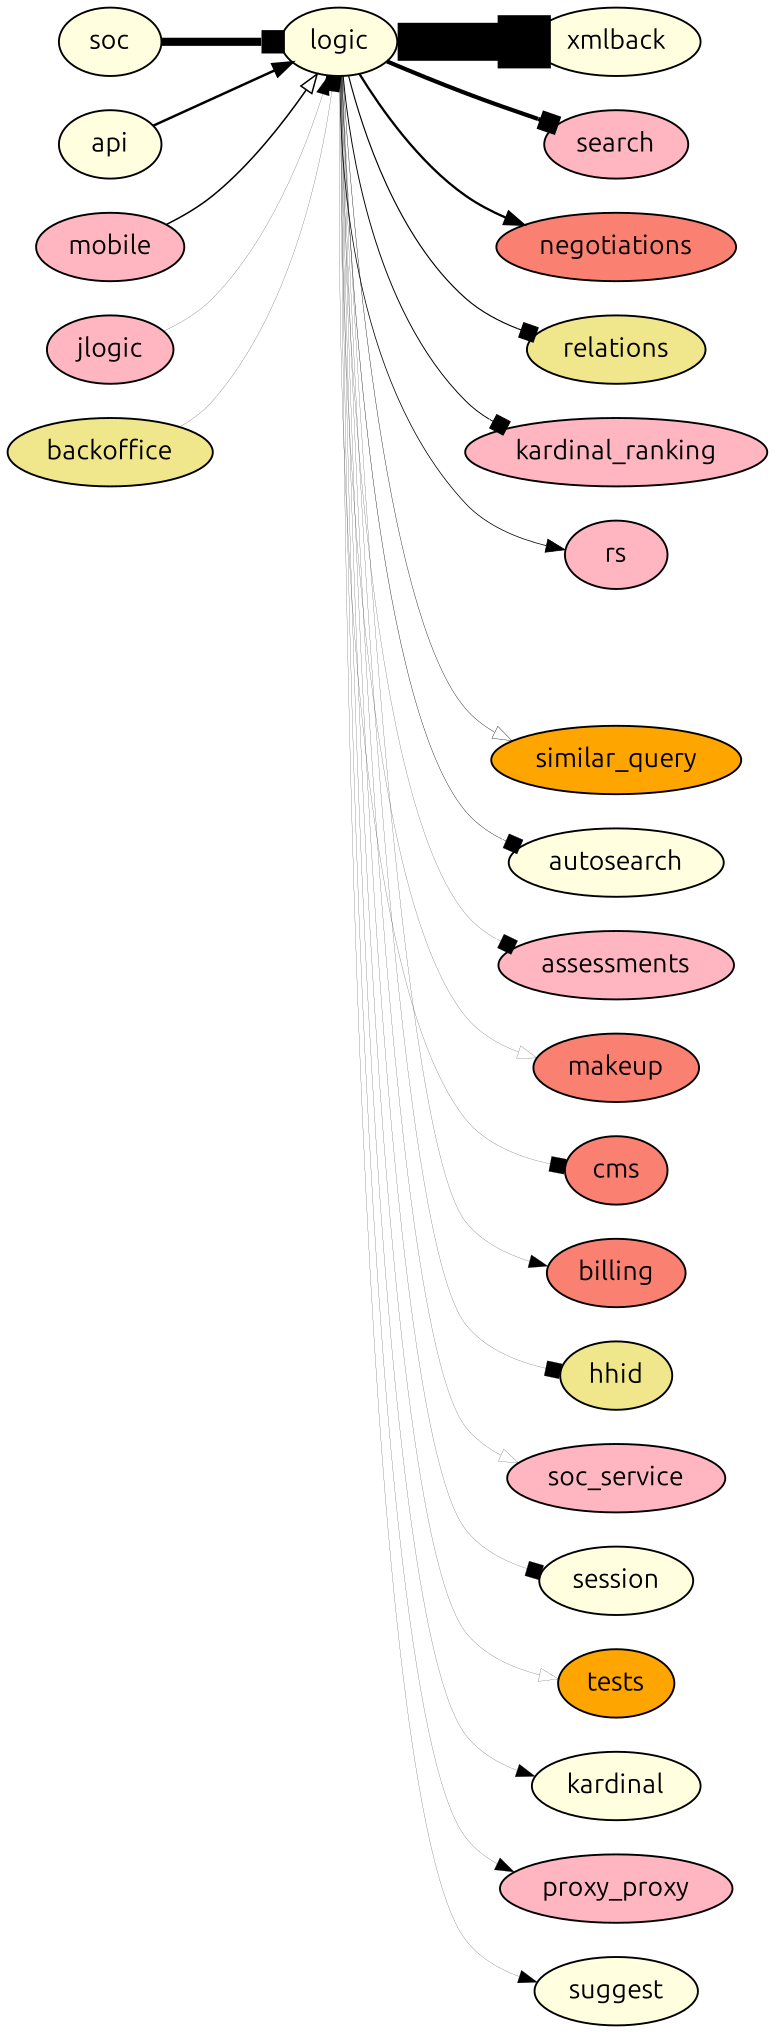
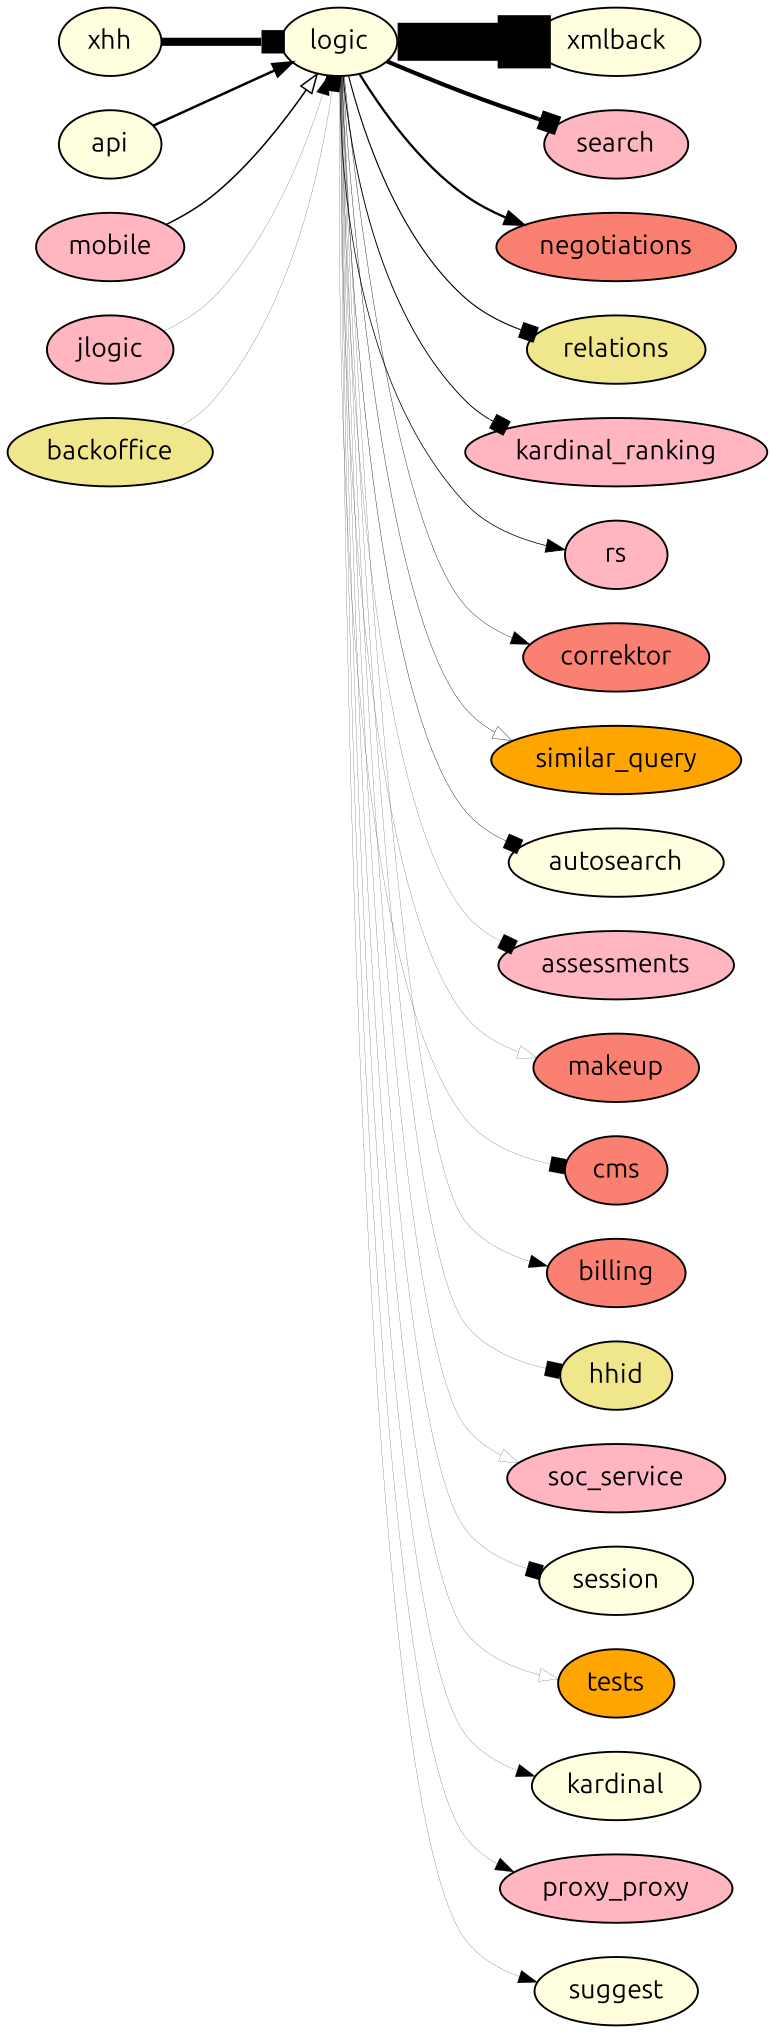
node "soc": label "soc" -> "xhh"
node "correktor": added
